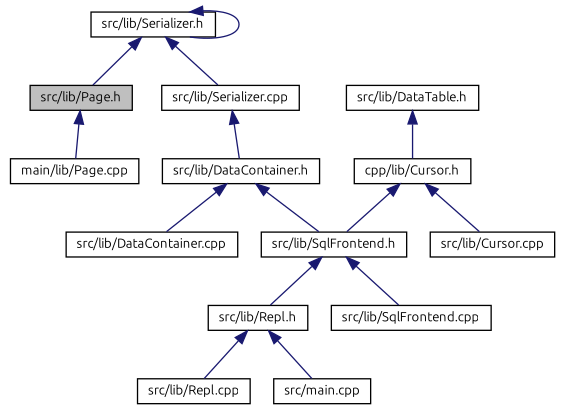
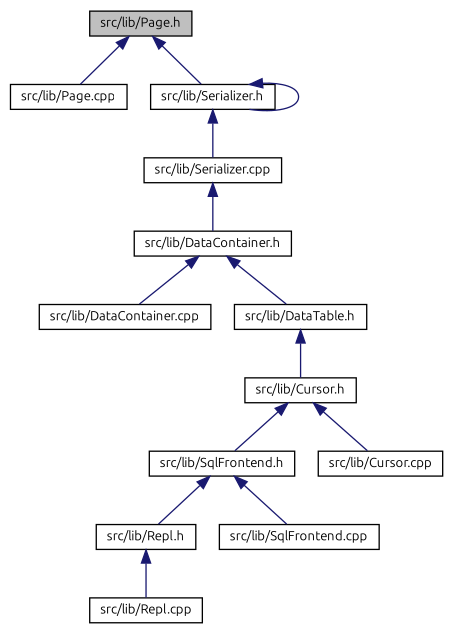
edge "src/lib/Page.h" -> "src/lib/Serializer.h": reversed
node "main/lib/Page.cpp": label "main/lib/Page.cpp" -> "src/lib/Page.cpp"
node "cpp/lib/Cursor.h": label "cpp/lib/Cursor.h" -> "src/lib/Cursor.h"
edge "src/lib/SqlFrontend.h" -> "src/lib/DataContainer.h": now "src/lib/DataTable.h" -> "src/lib/DataContainer.h"
node "src/main.cpp": removed
